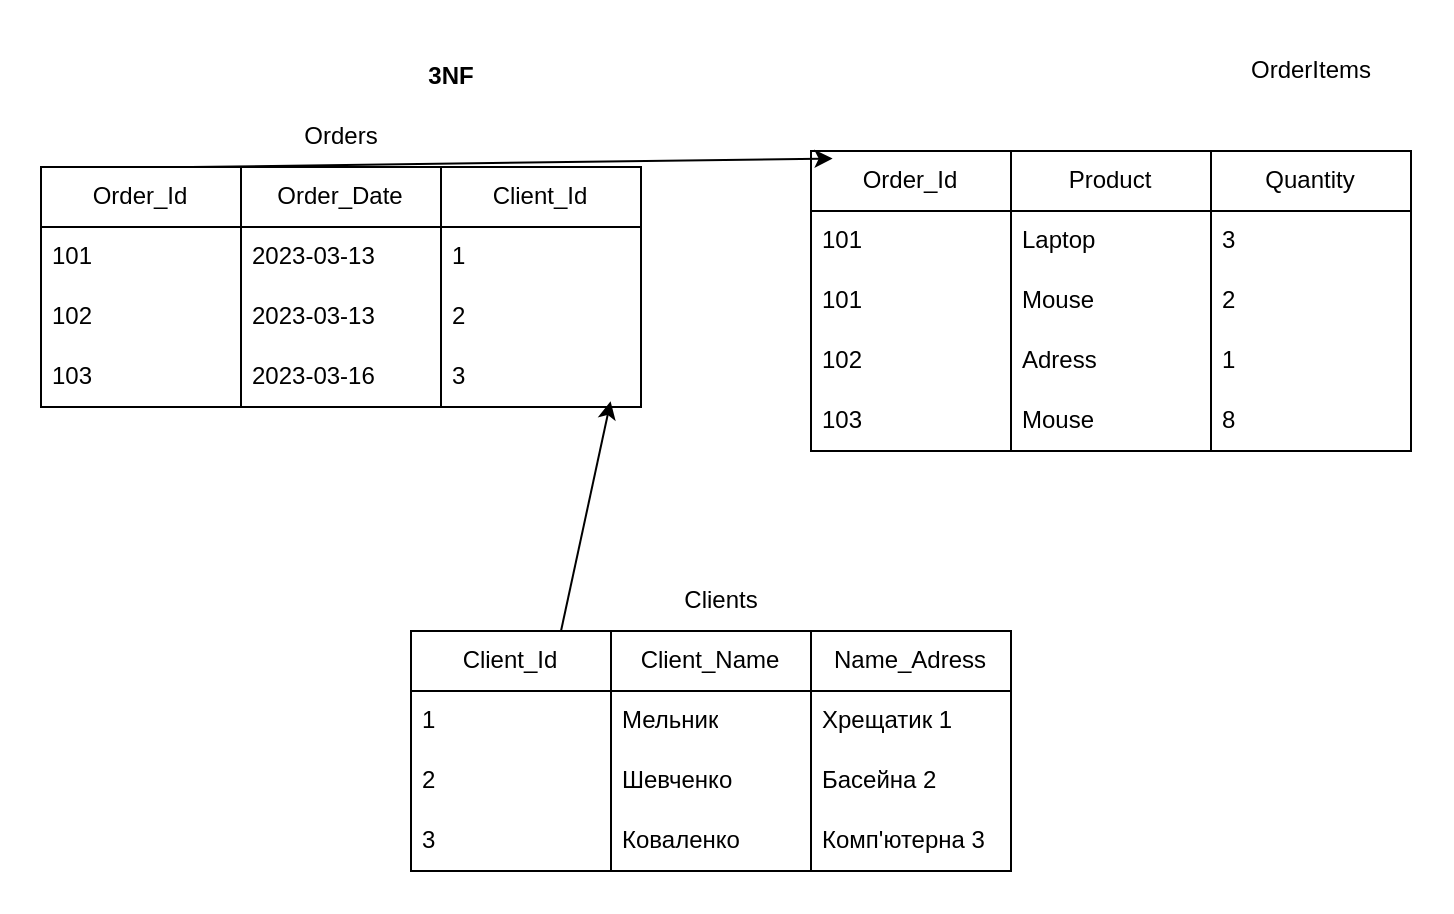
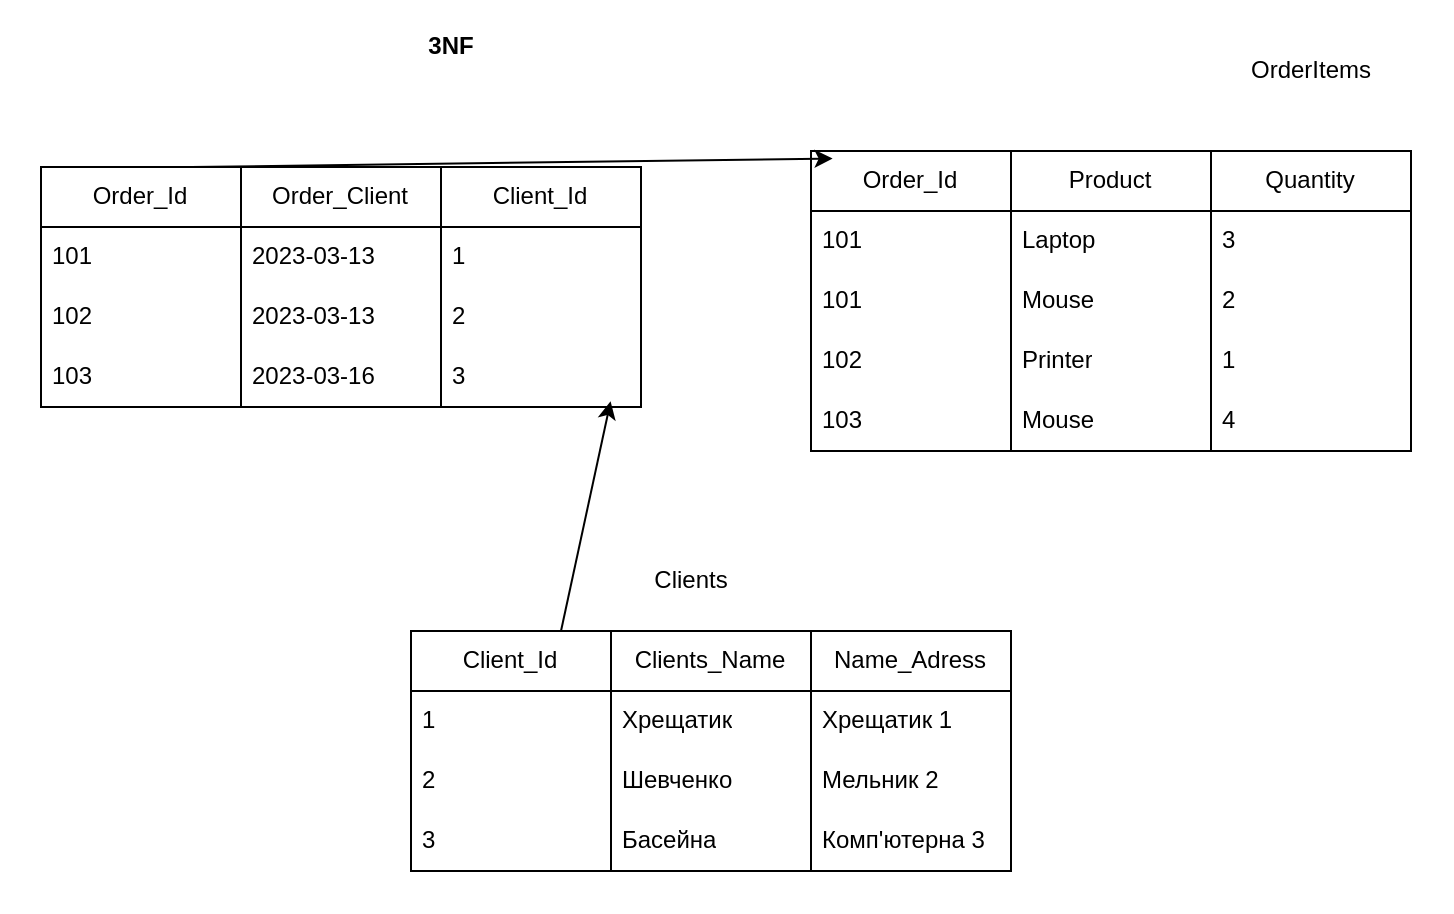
node "3NF": moved (451, 77) -> (451, 47)
node "Orders": removed
node "Order_Date": label "Order_Date" -> "Order_Client"
node "Adress": label "Adress" -> "Printer"
node "8": label "8" -> "4"
node "Clients": moved (721, 601) -> (691, 581)
node "Client_Name": label "Client_Name" -> "Clients_Name"
node "Мельник": label "Мельник" -> "Хрещатик"
node "Басейна 2": label "Басейна 2" -> "Мельник 2"
node "Коваленко": label "Коваленко" -> "Басейна"
